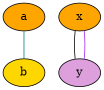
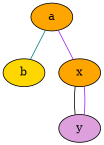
edge "a" -- "x": added
